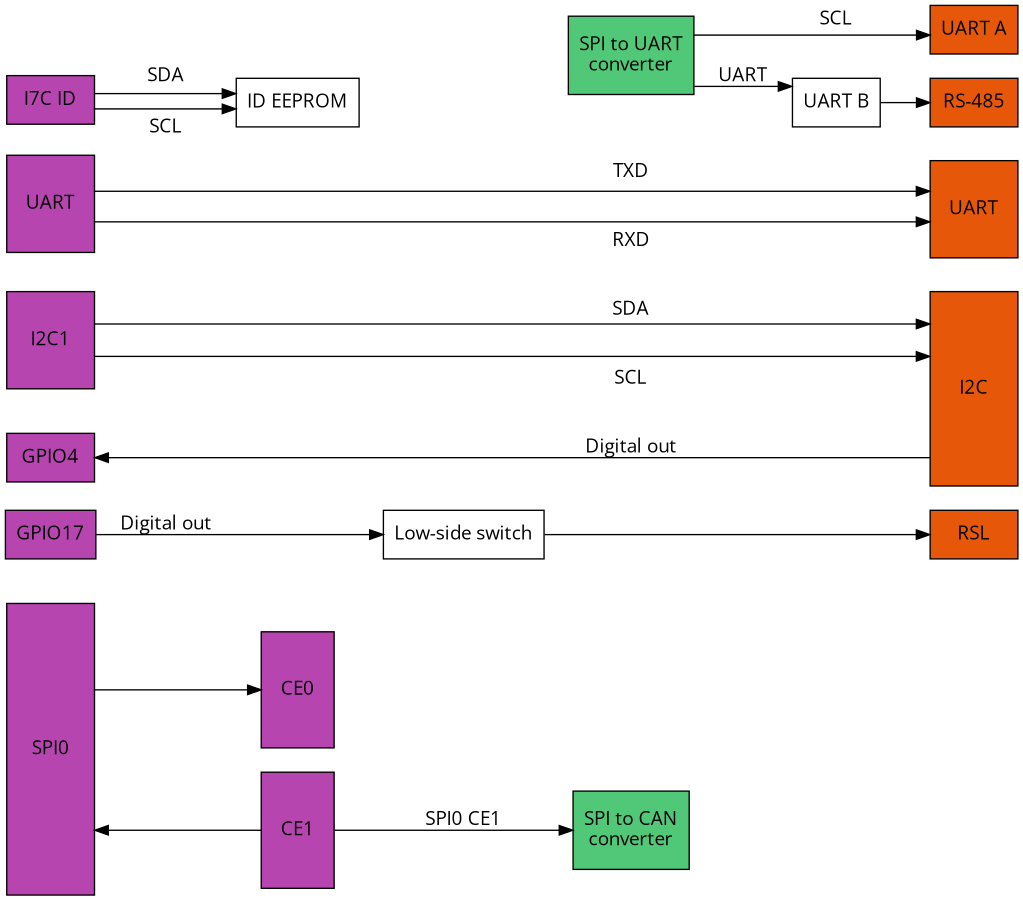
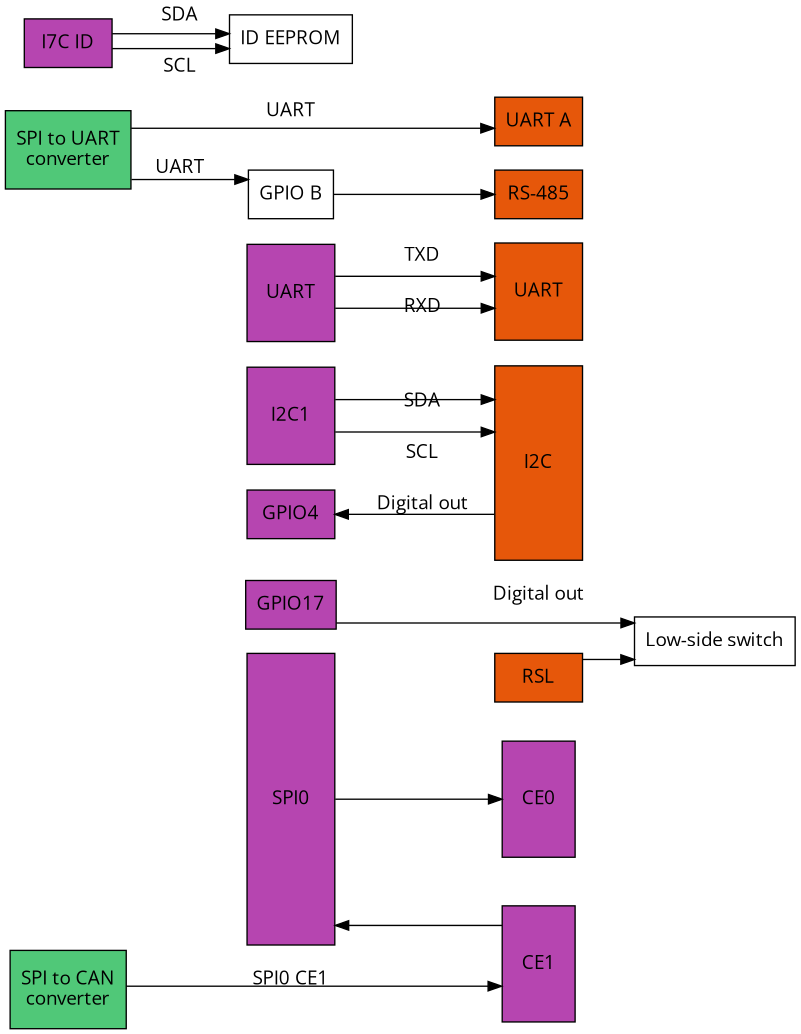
edge "SPI to UART converter" -> "UART A": label "SCL" -> "UART"
node "UART B": label "UART B" -> "GPIO B"
edge "Low-side switch" -> "RSL": reversed
edge "CE1" -> "SPI to CAN converter": reversed
